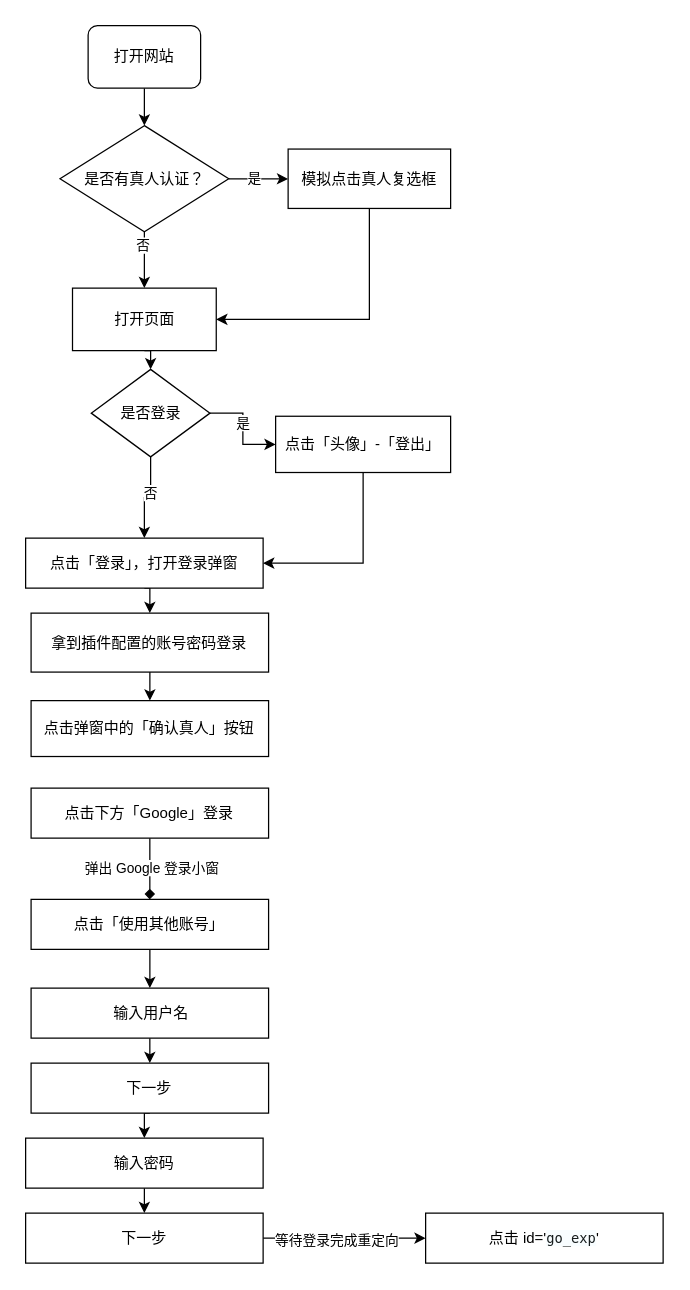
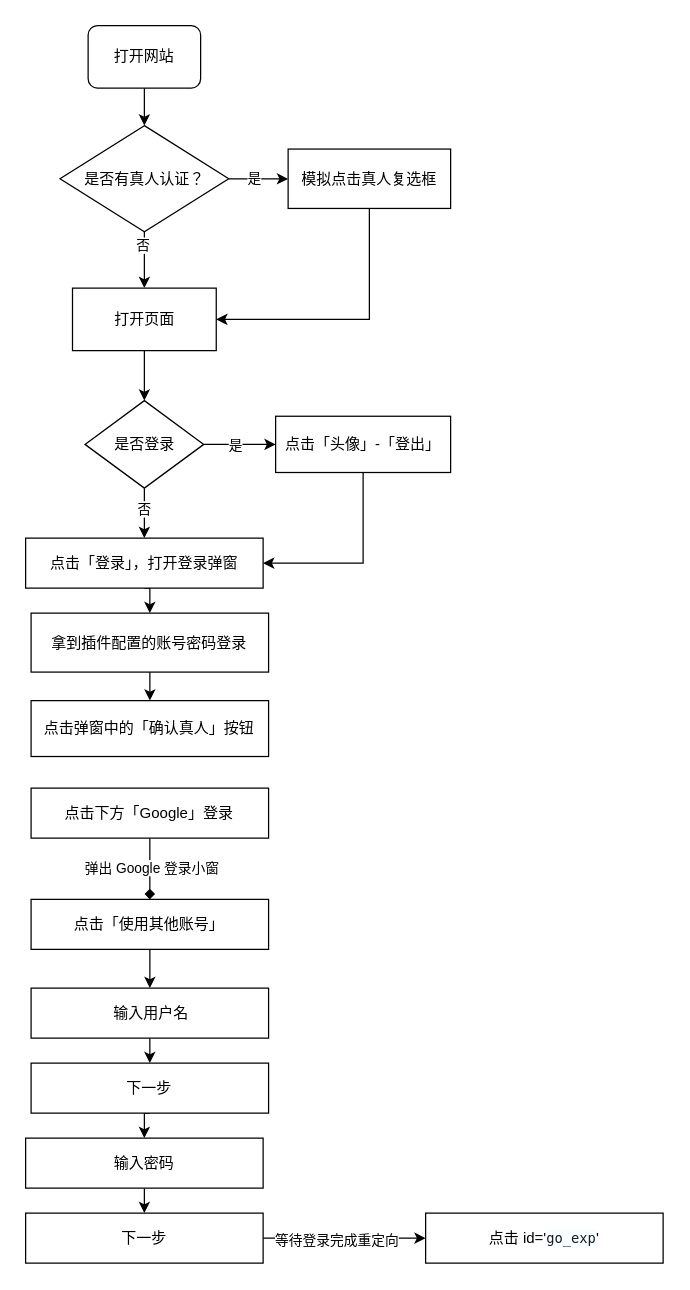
node "是否登录": moved (151, 413) -> (144, 444)
